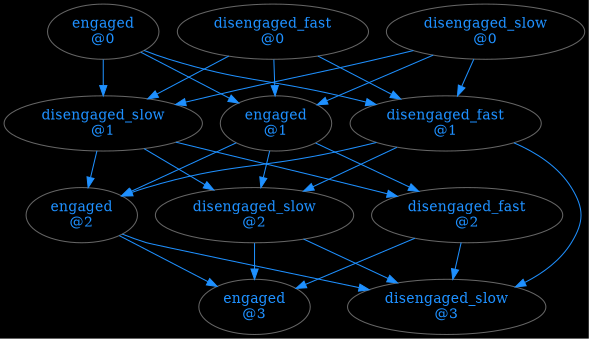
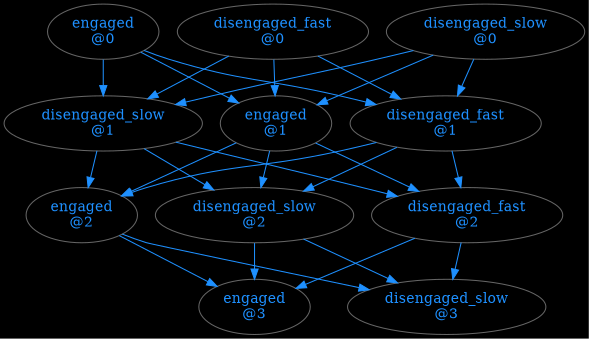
edge "disengaged_fast @1" -> "disengaged_slow @3": now "disengaged_fast @1" -> "disengaged_fast @2"
